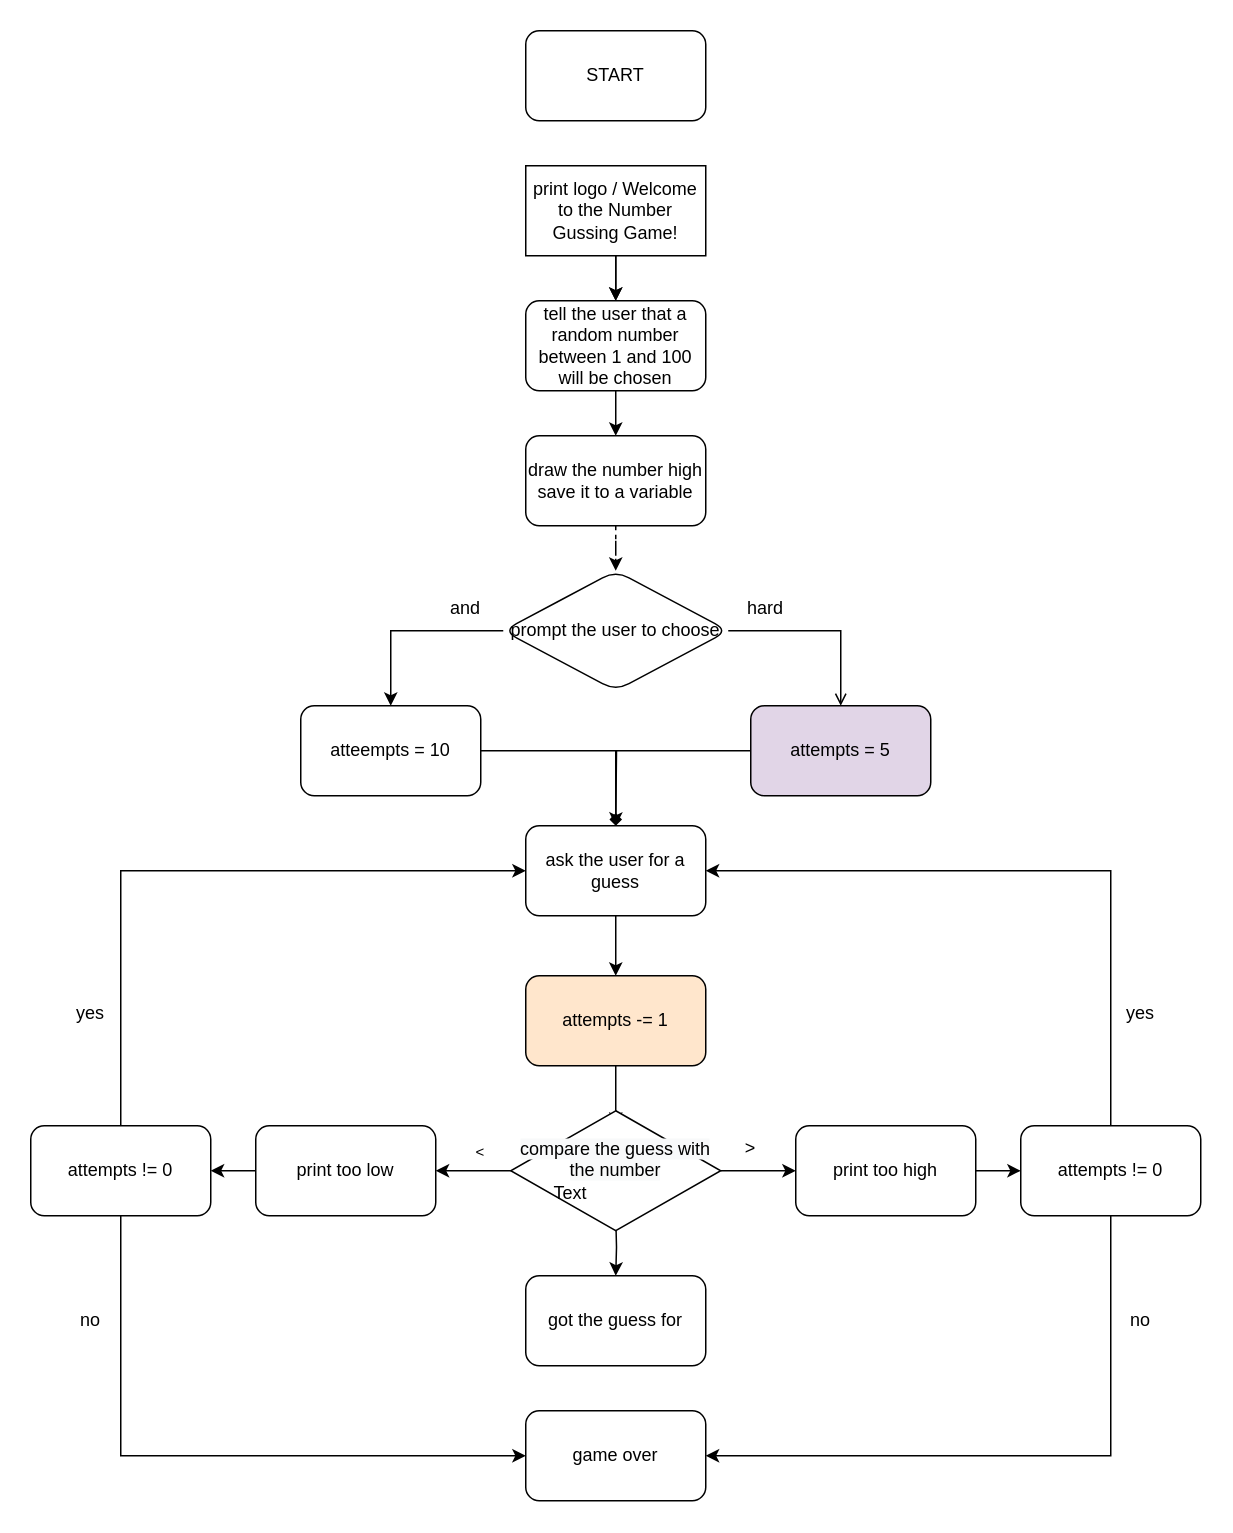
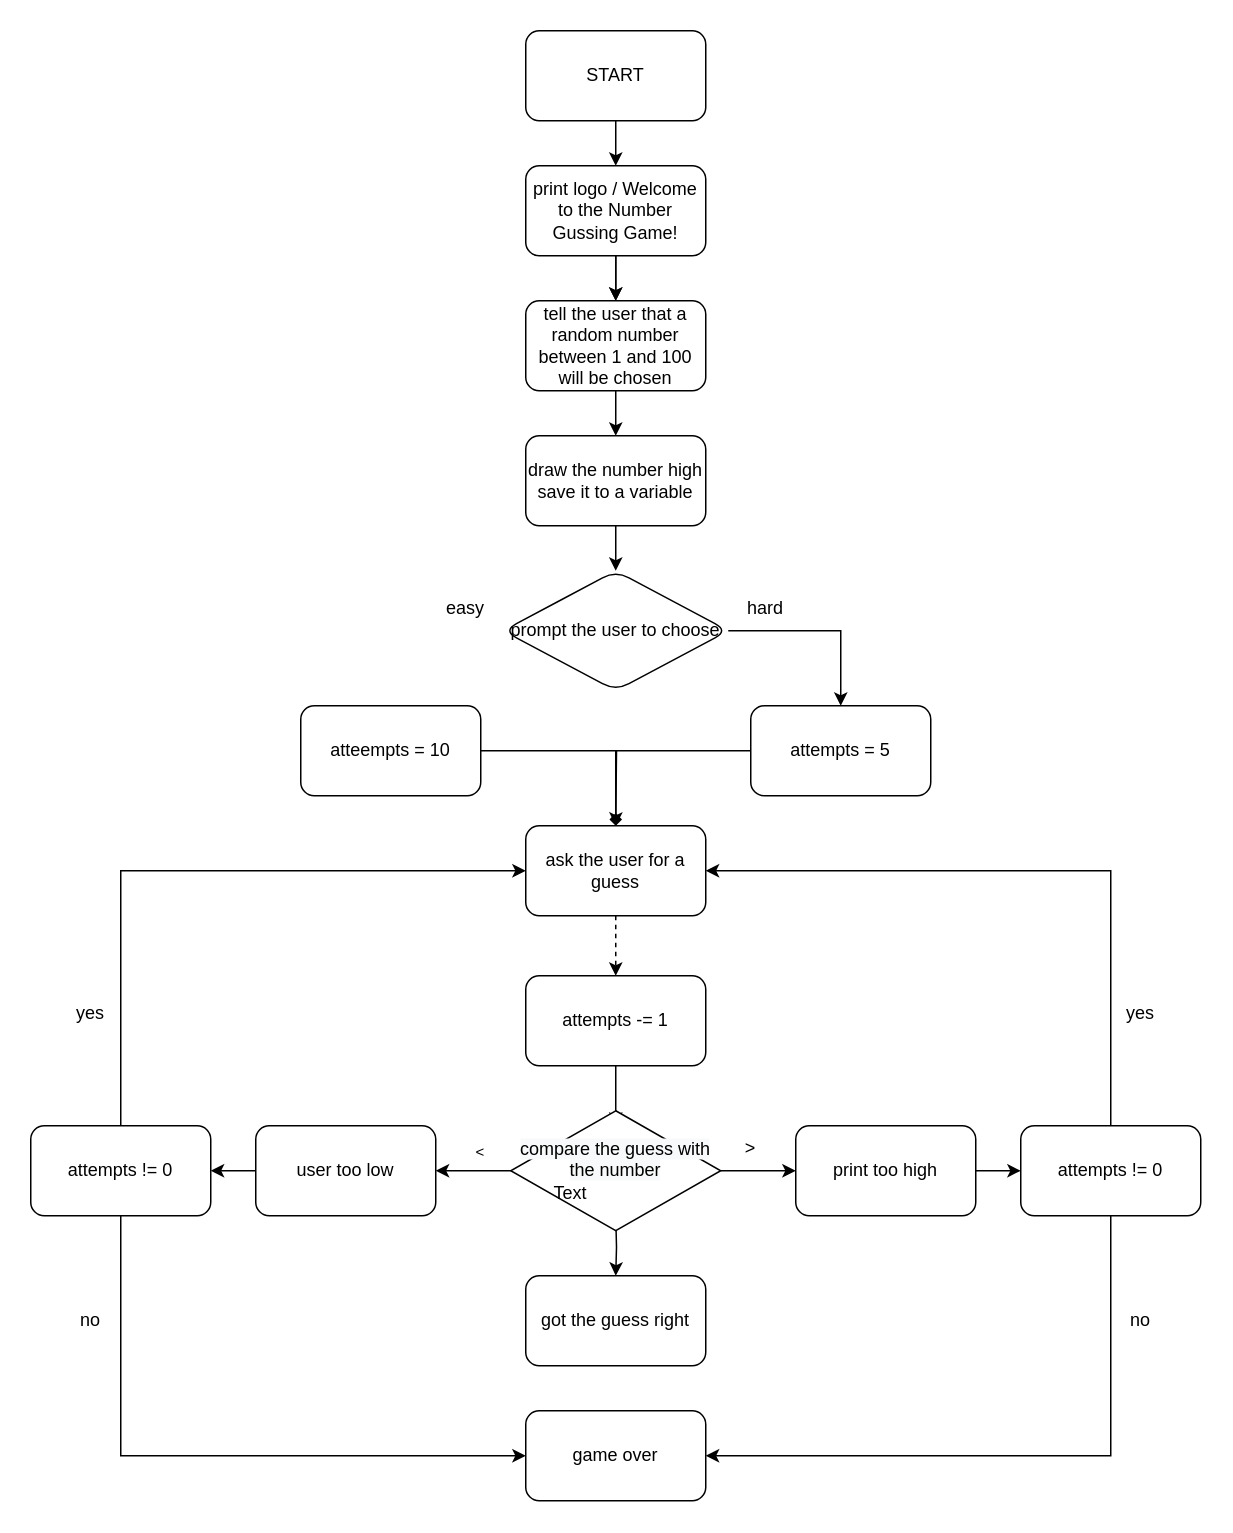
edge "START" -> "print logo / Welcome to the Number Gussing Game!": added
node "print logo / Welcome to the Number Gussing Game!": shape rectangle -> rounded rectangle
edge "draw the number high save it to a variable" -> "prompt the user to choose": style dashed -> solid
node "and": label "and" -> "easy"
edge "prompt the user to choose" -> "atteempts = 10": removed
edge "prompt the user to choose" -> "attempts = 5": arrowhead open -> classic
node "attempts = 5": fillcolor #e1d5e7 -> #ffffff
edge "ask the user for a guess" -> "attempts -= 1": style solid -> dashed
node "attempts -= 1": fillcolor #ffe6cc -> #ffffff
node "print too low": label "print too low" -> "user too low"
node "got the guess for": label "got the guess for" -> "got the guess right"
